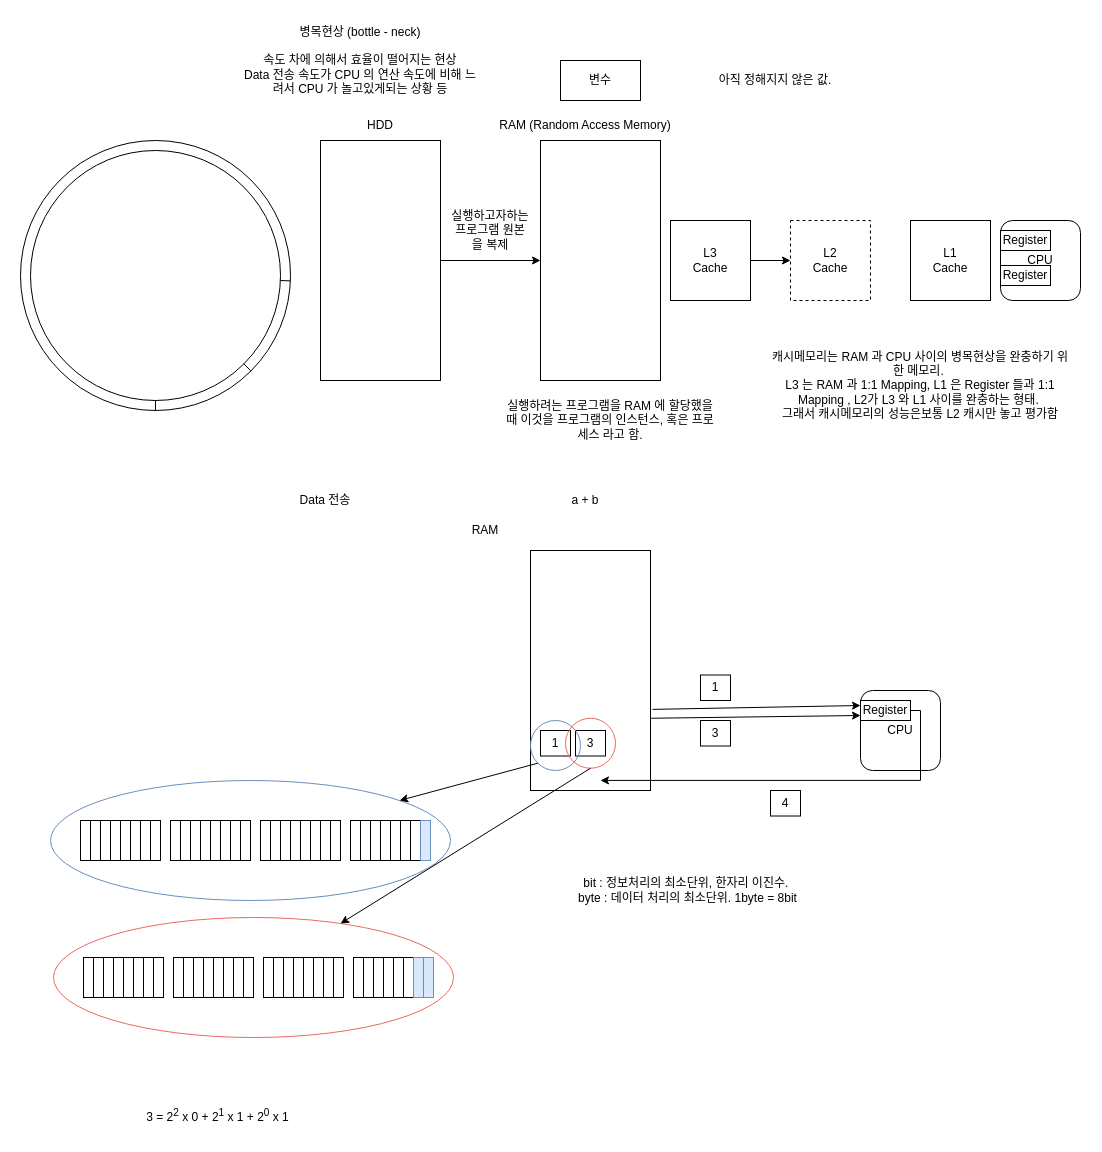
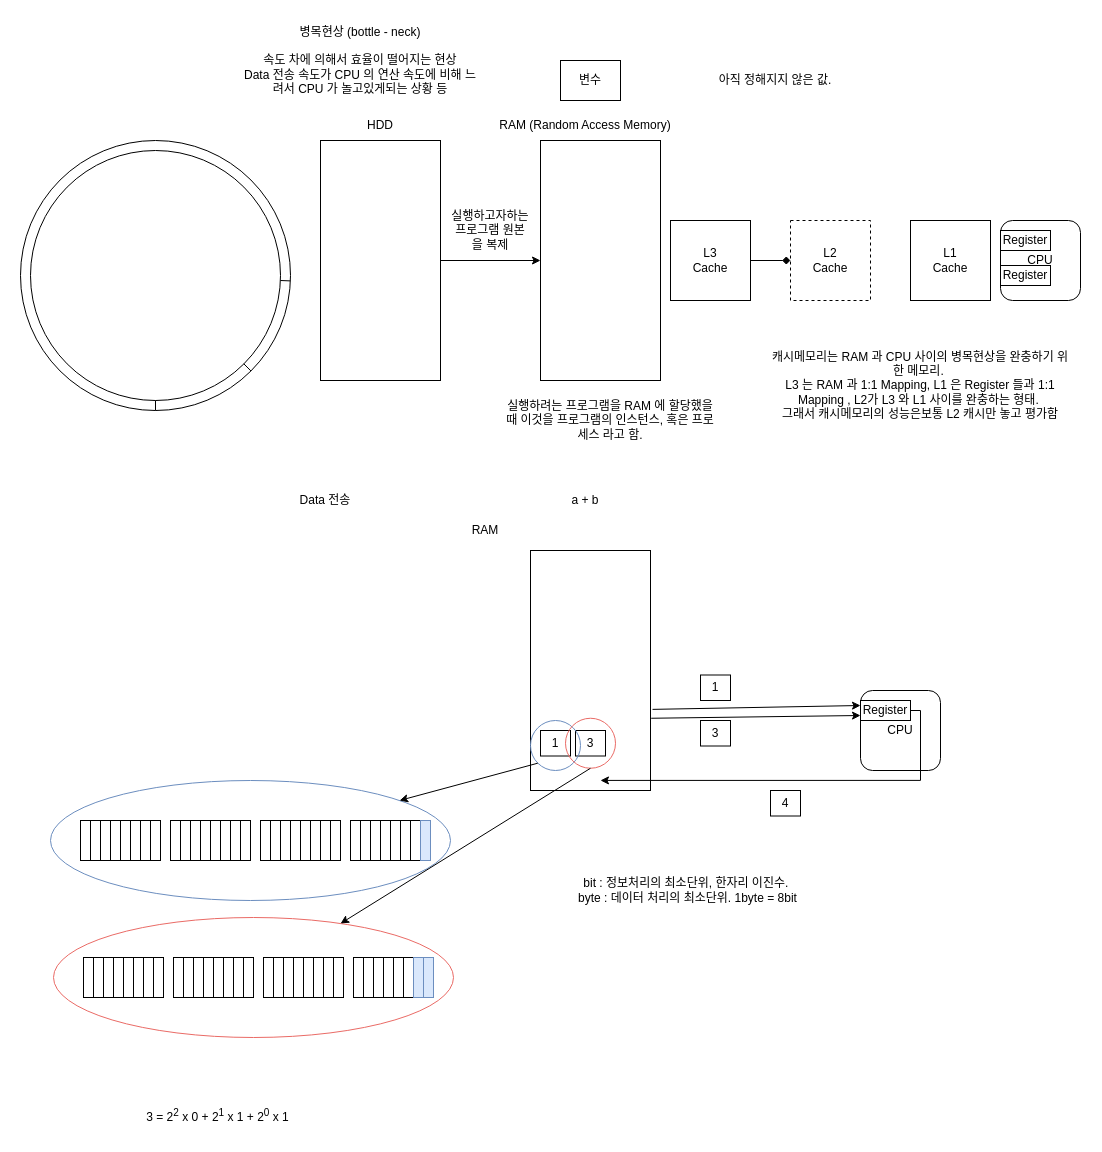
node "변수": size 80x40 -> 60x40
edge "L3 Cache" -> "L2 Cache": arrowhead classic -> diamond
